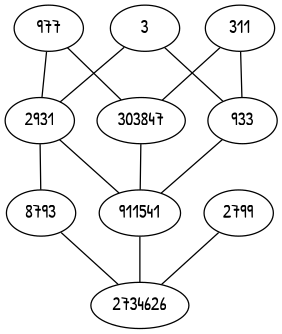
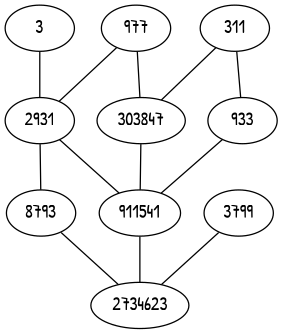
edge "3" -- "933": removed
node "2799": label "2799" -> "3799"
node "2734626": label "2734626" -> "2734623"
